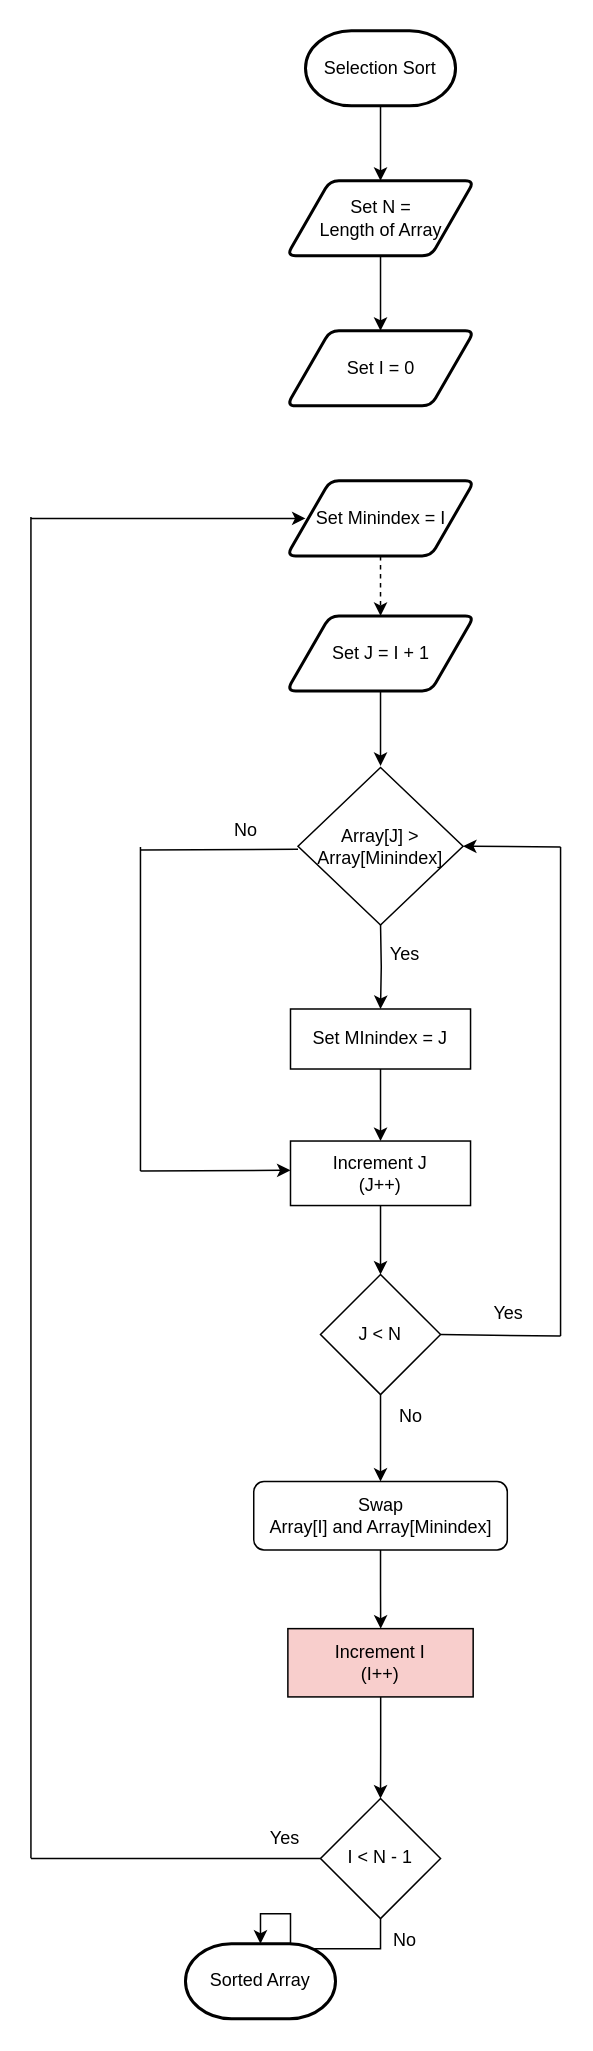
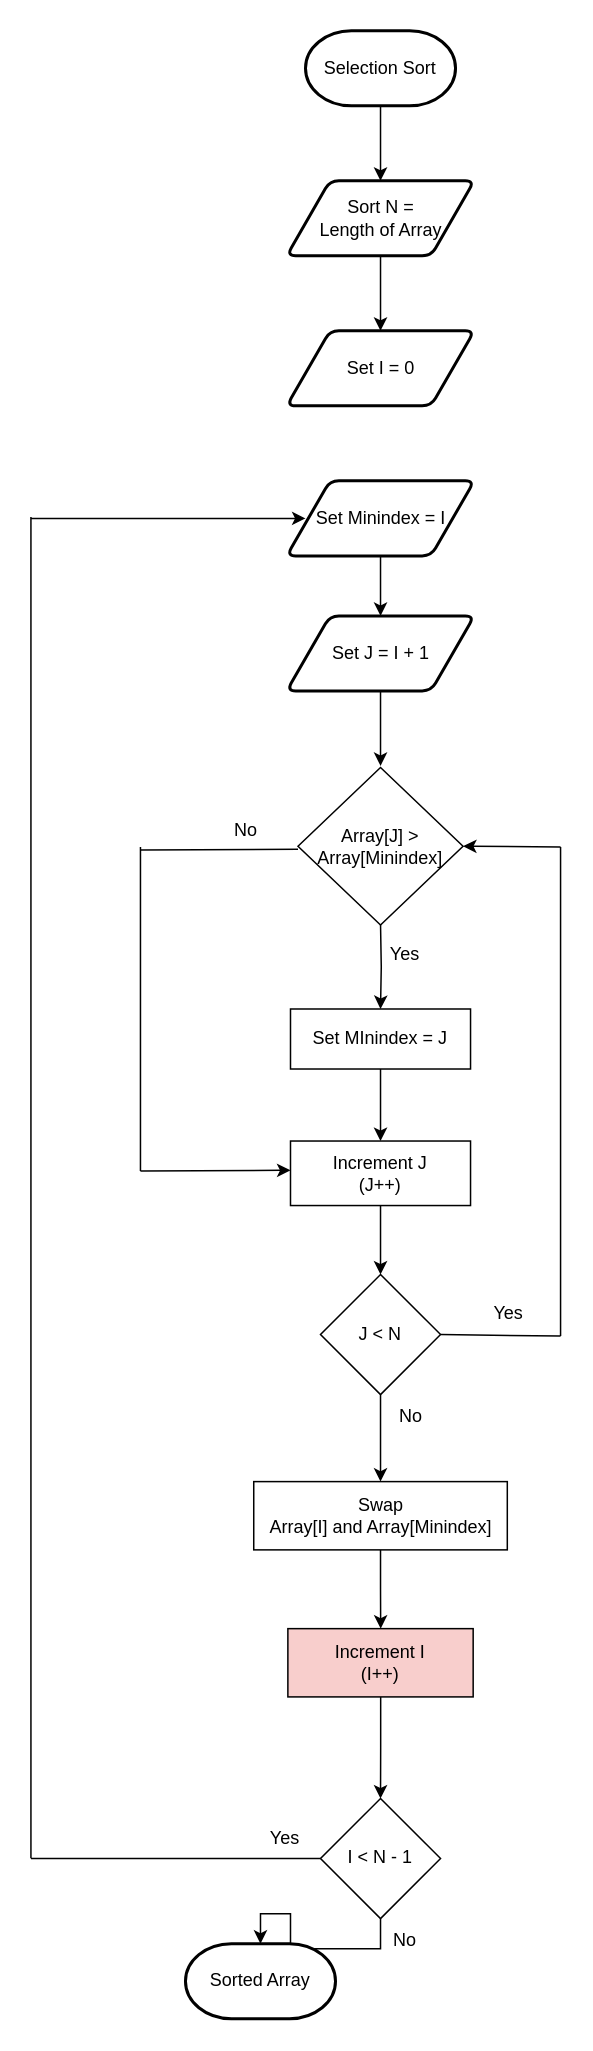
node "Set N = Length of Array": label "Set N = Length of Array" -> "Sort N = Length of Array"
edge "Set Minindex = I" -> "Set J = I + 1": style dashed -> solid
node "Swap Array[I] and Array[Minindex]": shape rounded rectangle -> rectangle
